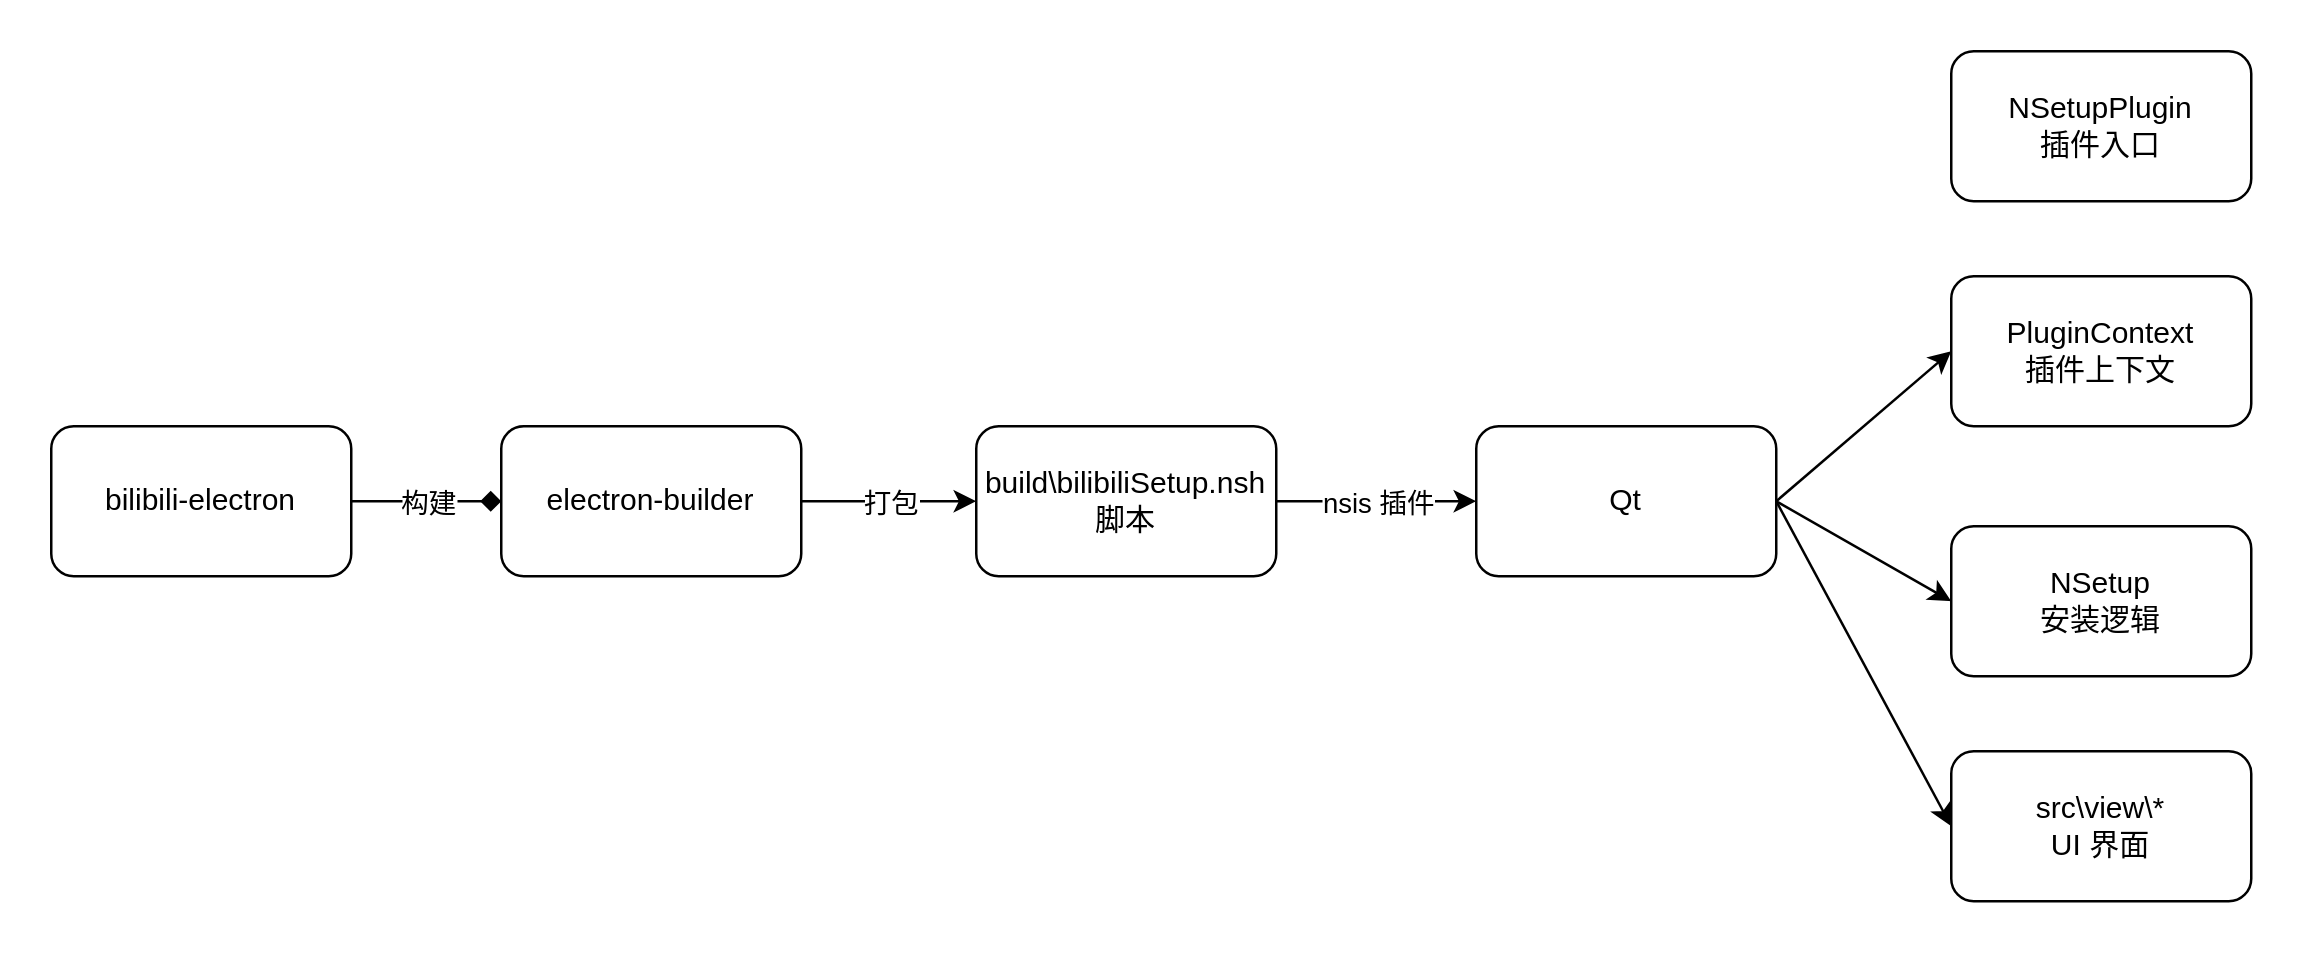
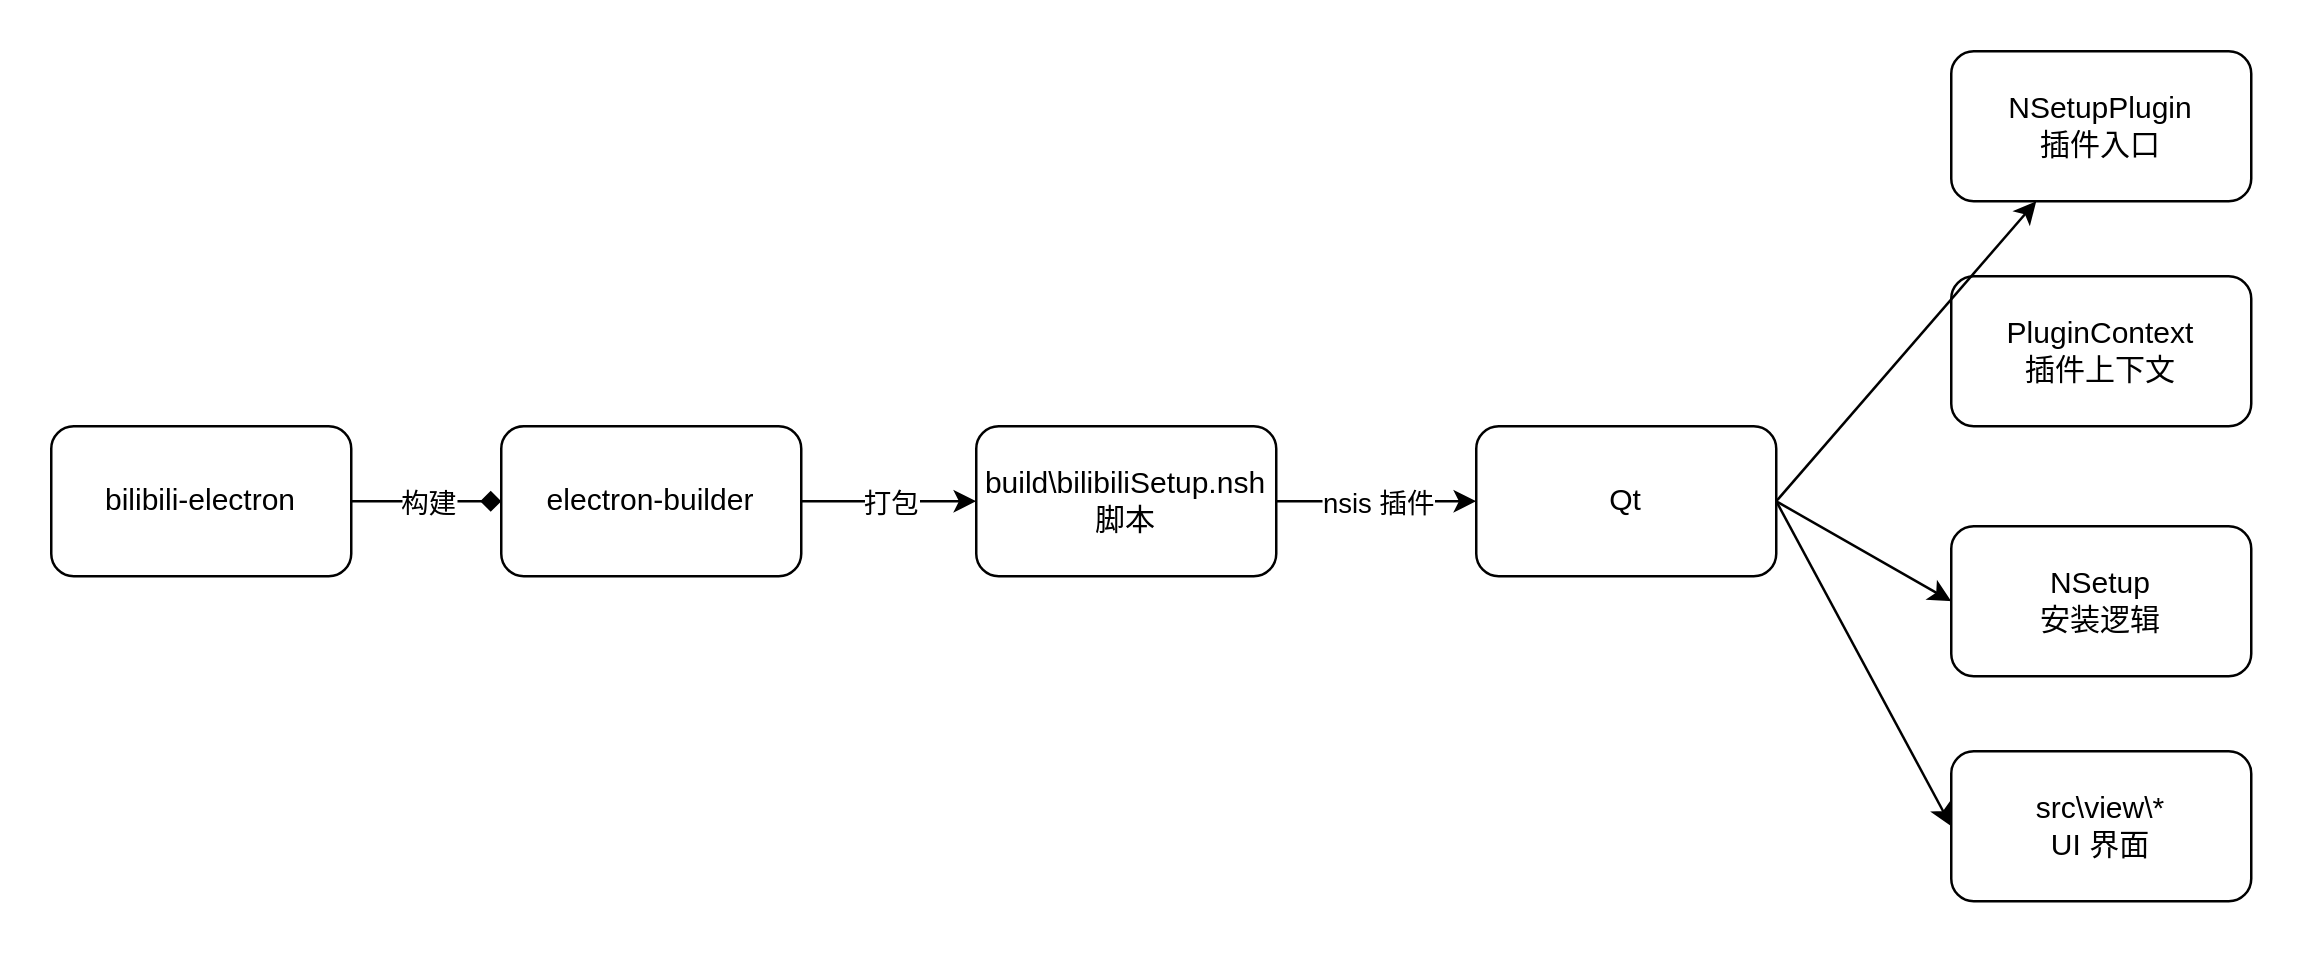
edge "Qt" -> "PluginContext 插件上下文": now "Qt" -> "NSetupPlugin 插件入口"
